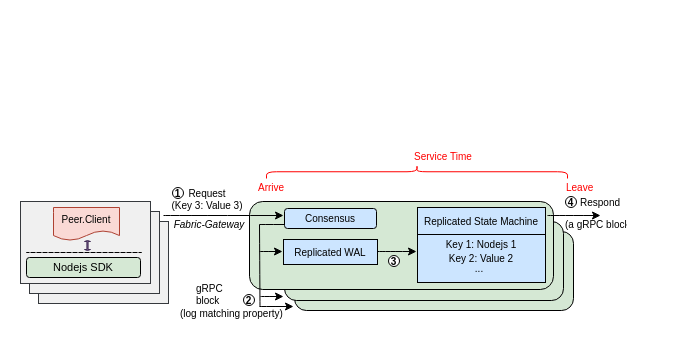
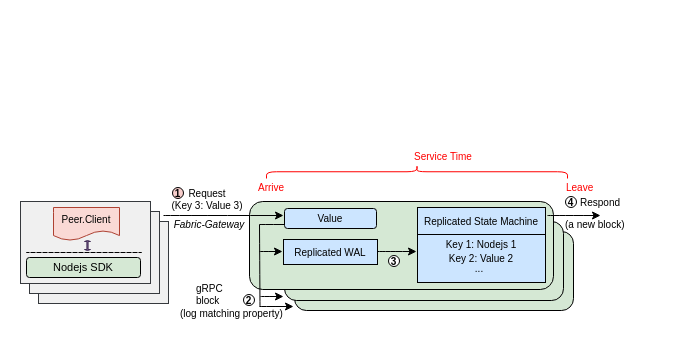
node "1": fillcolor #ffffff -> #f8cecc
node "Consensus": label "Consensus" -> "Value"
node "(a gRPC block)": label "(a gRPC block)" -> "(a new block)"
